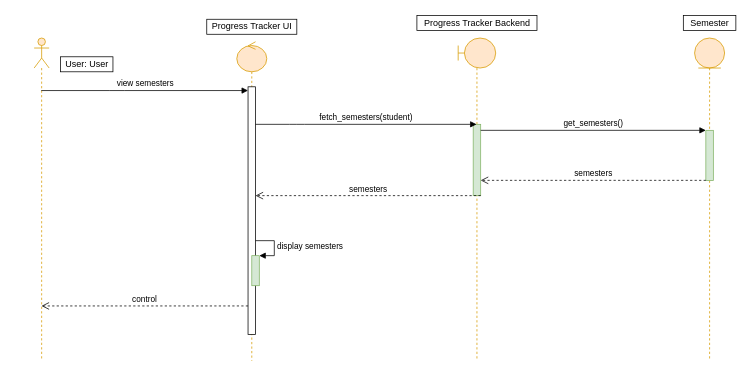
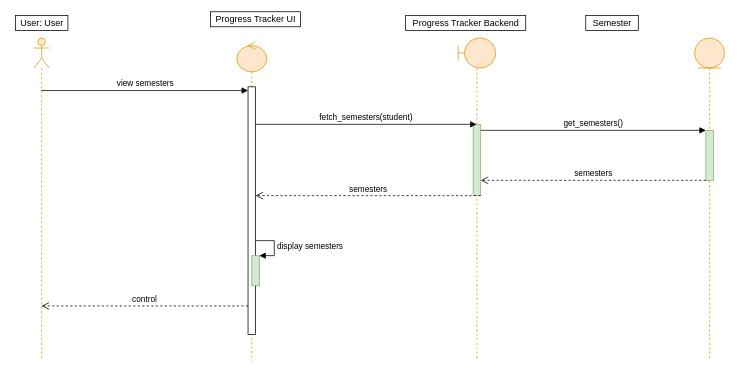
node "Progress Tracker Backend": moved (477, 23) -> (465, 23)
node "Semester": moved (709, 23) -> (612, 23)
node "Progress Tracker UI": moved (252, 27) -> (255, 19)
node "User: User": moved (87, 64) -> (42, 23)
